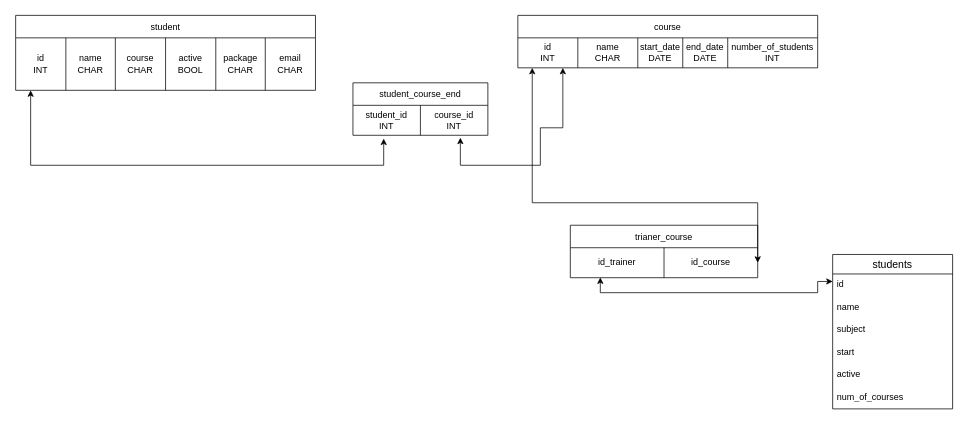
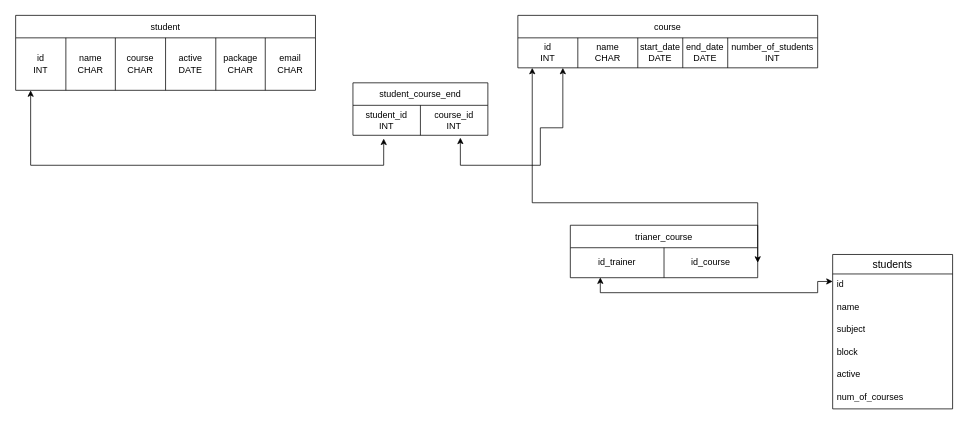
node "active BOOL": label "active BOOL" -> "active DATE"
node "start": label "start" -> "block"
